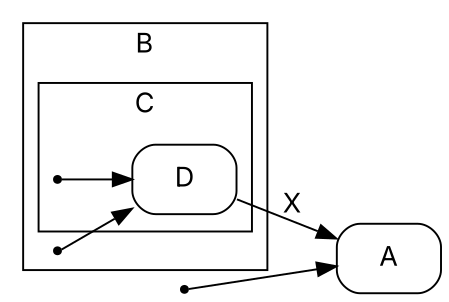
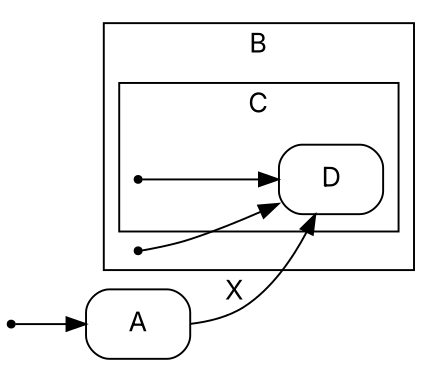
edge "D" -> "A": reversed
